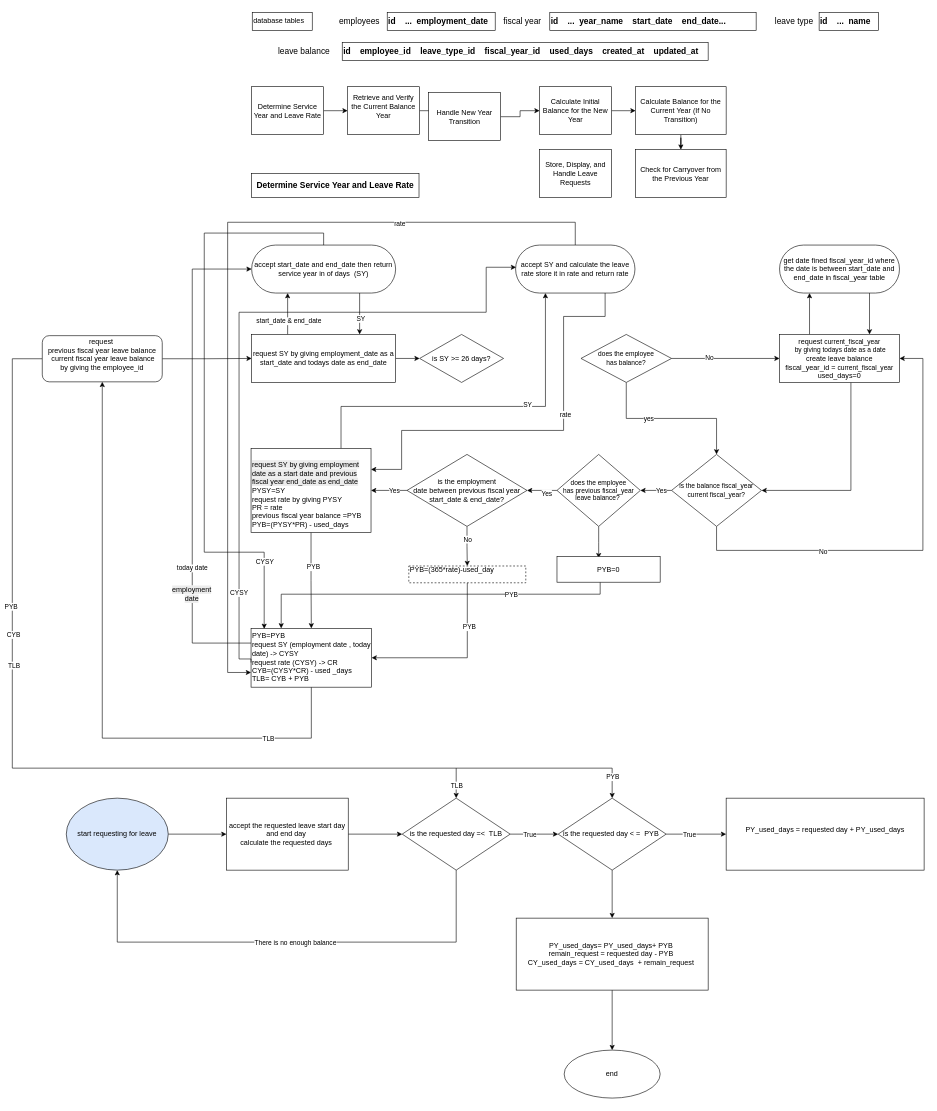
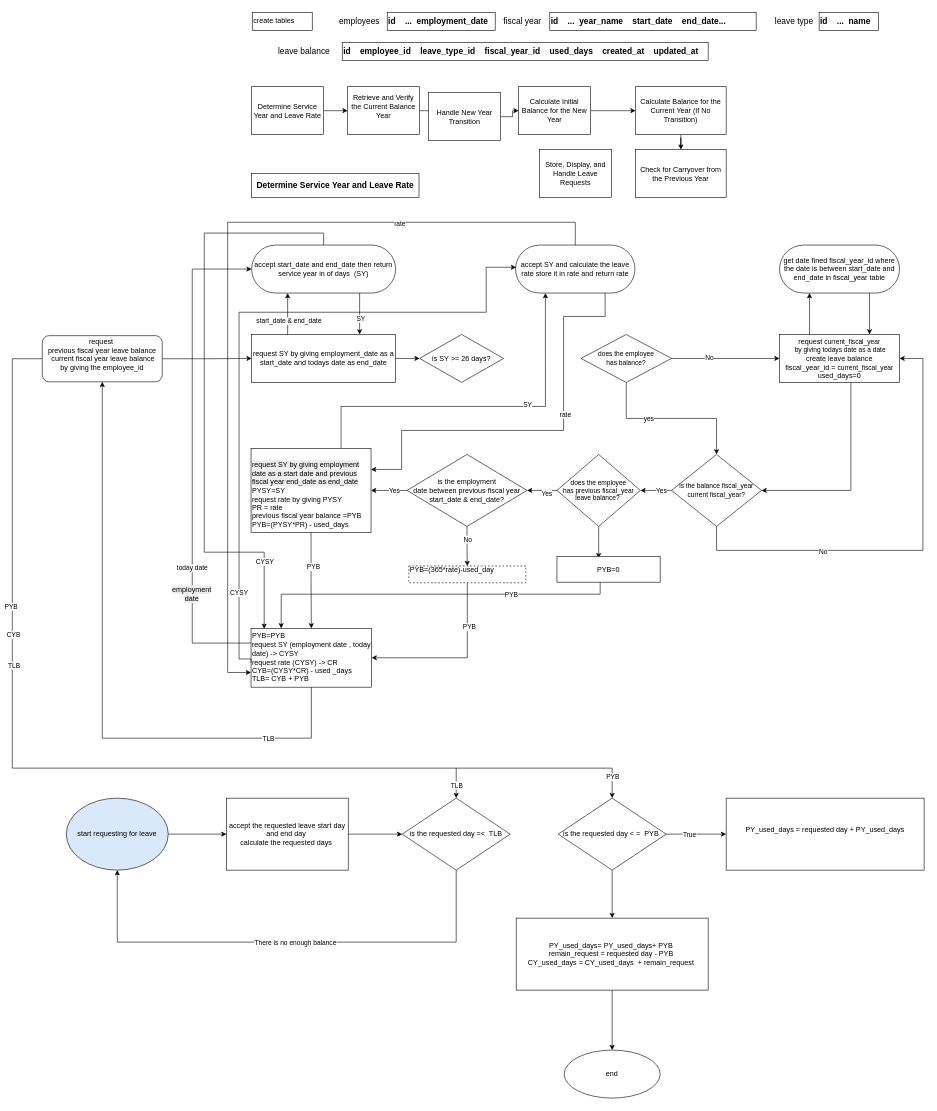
node "database tables": label "database tables" -> "create tables"
node "Calculate Initial Balance for the New Year": moved (576, 111) -> (555, 111)
edge "is the requested day =< TLB" -> "is the requested day < = PYB": removed, label "True"
